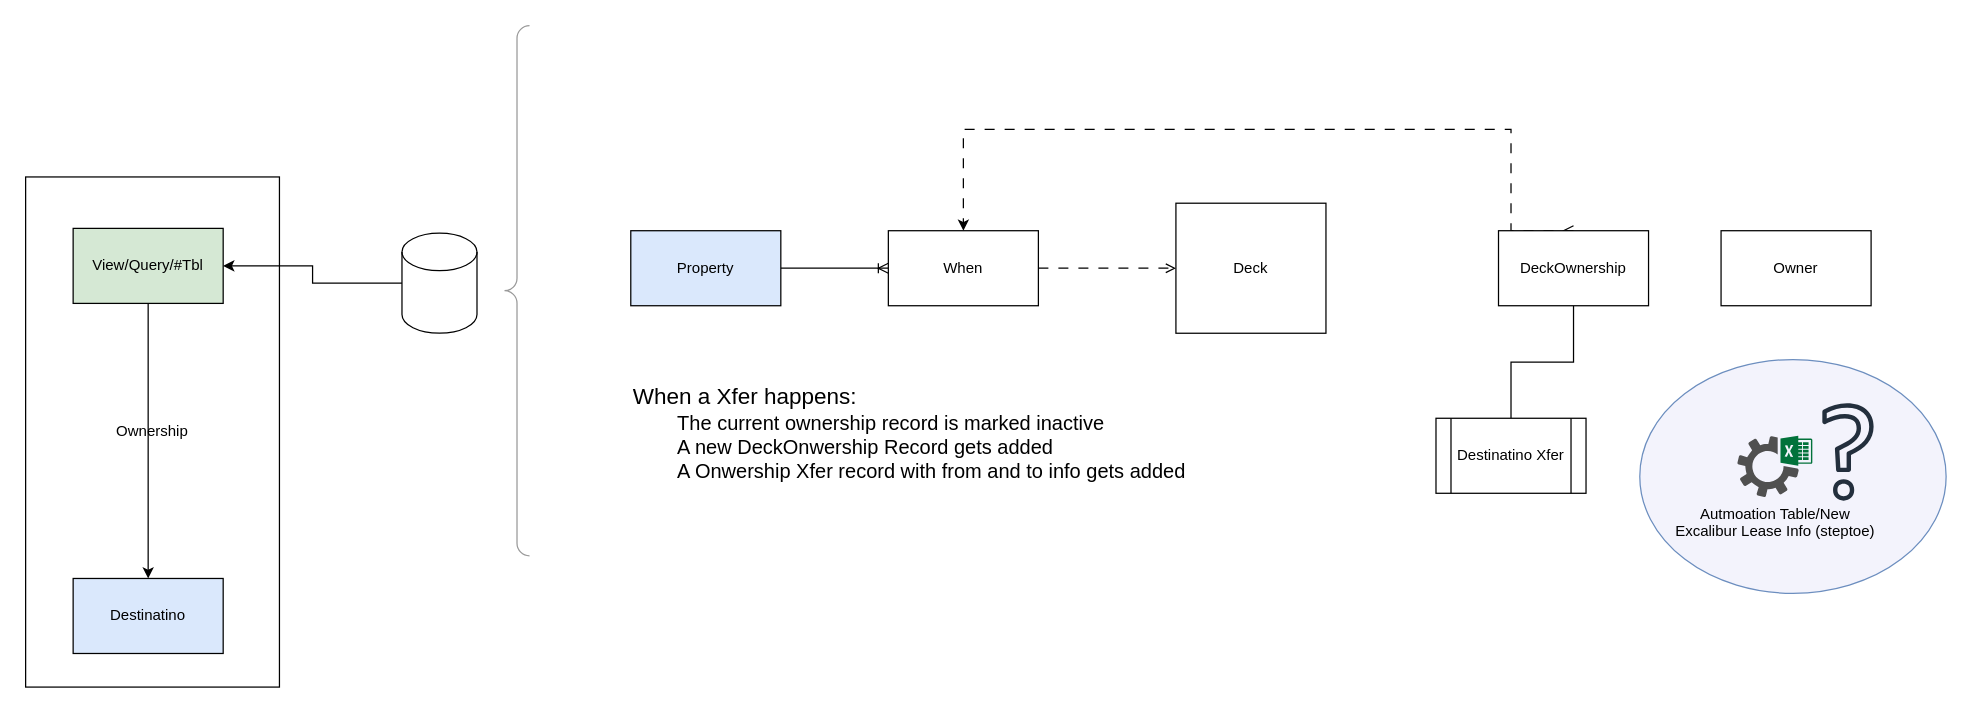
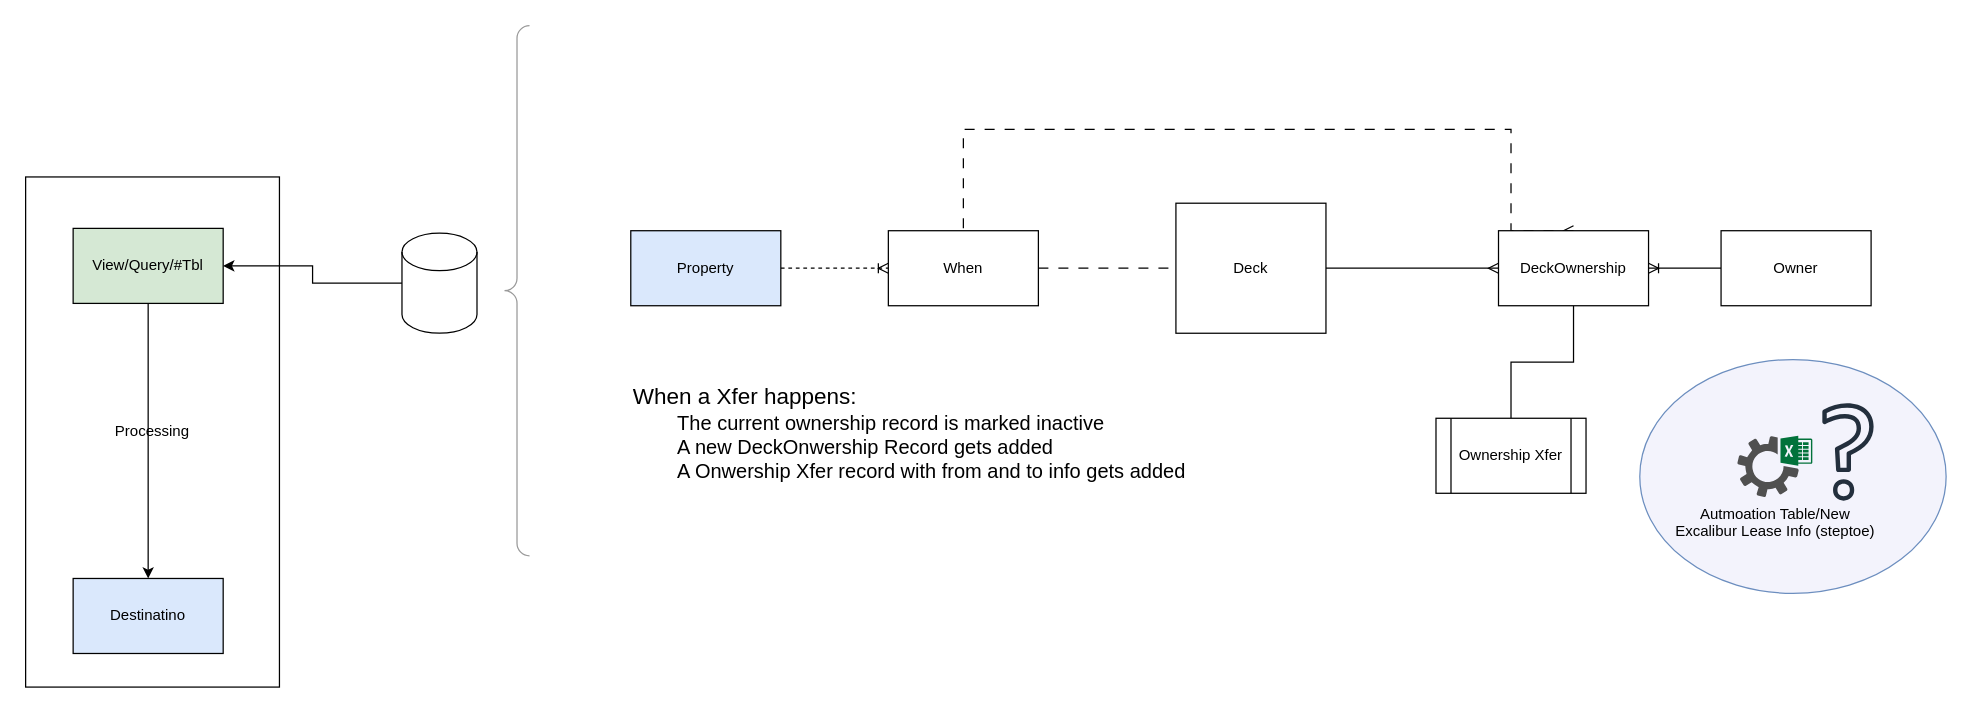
edge "When" -- "DeckOwnership": arrowhead classic -> none
edge "Property" -> "When": style solid -> dashed
edge "When" -> "Deck": arrowhead open -> none
edge "Deck" -> "DeckOwnership": added
edge "Owner" -> "DeckOwnership": added
node "Ownership": label "Ownership" -> "Processing"
node "Destinatino Xfer": label "Destinatino Xfer" -> "Ownership Xfer"
